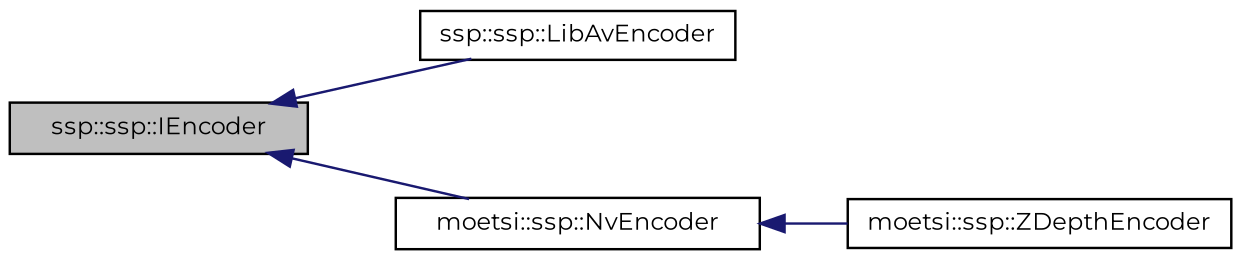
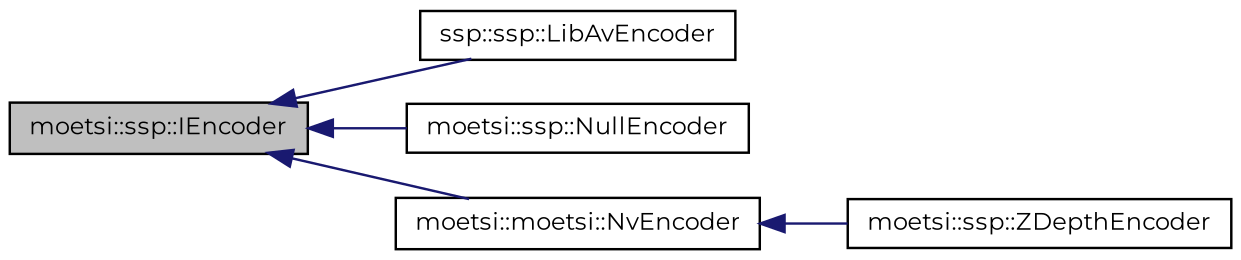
node "ssp::ssp::IEncoder": label "ssp::ssp::IEncoder" -> "moetsi::ssp::IEncoder"
node "moetsi::ssp::NullEncoder": added
node "moetsi::ssp::NvEncoder": label "moetsi::ssp::NvEncoder" -> "moetsi::moetsi::NvEncoder"
